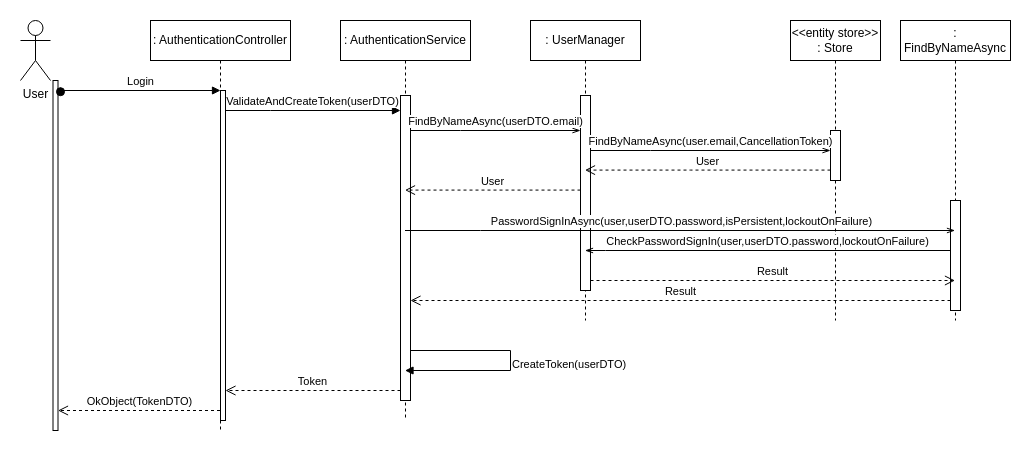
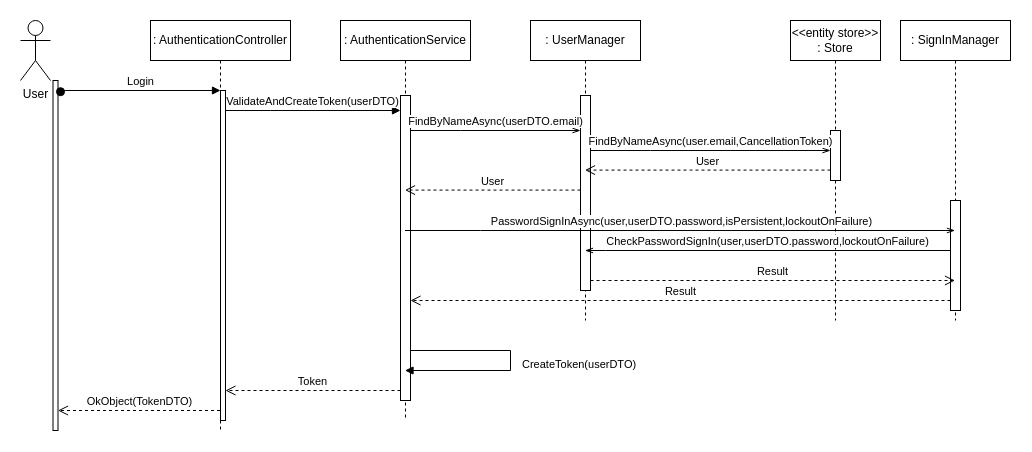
node ": FindByNameAsync": label ": FindByNameAsync" -> ": SignInManager"
node "CreateToken(userDTO)": moved (586, 371) -> (596, 371)
